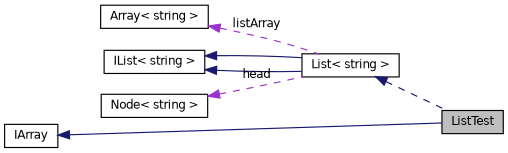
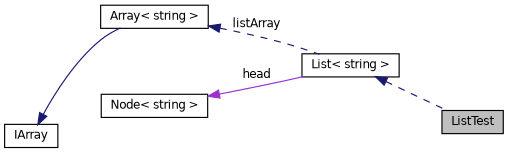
edge "List< string >" -> "Array< string >": color darkorchid3 -> midnightblue
node "IList< string >": removed
edge "List< string >" -> "Node< string >": style dashed -> solid
edge "ListTest" -> "IArray": now "Array< string >" -> "IArray"
